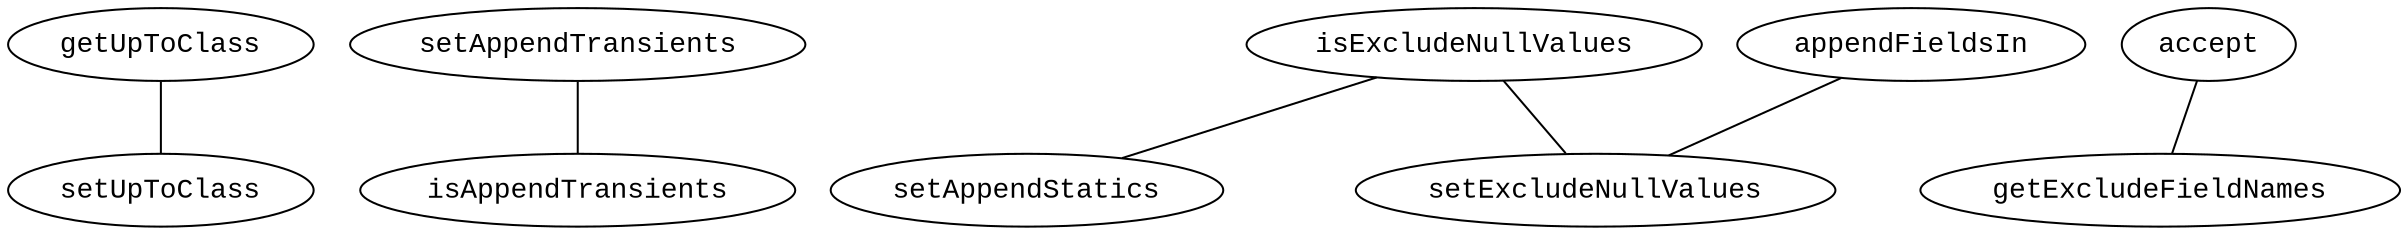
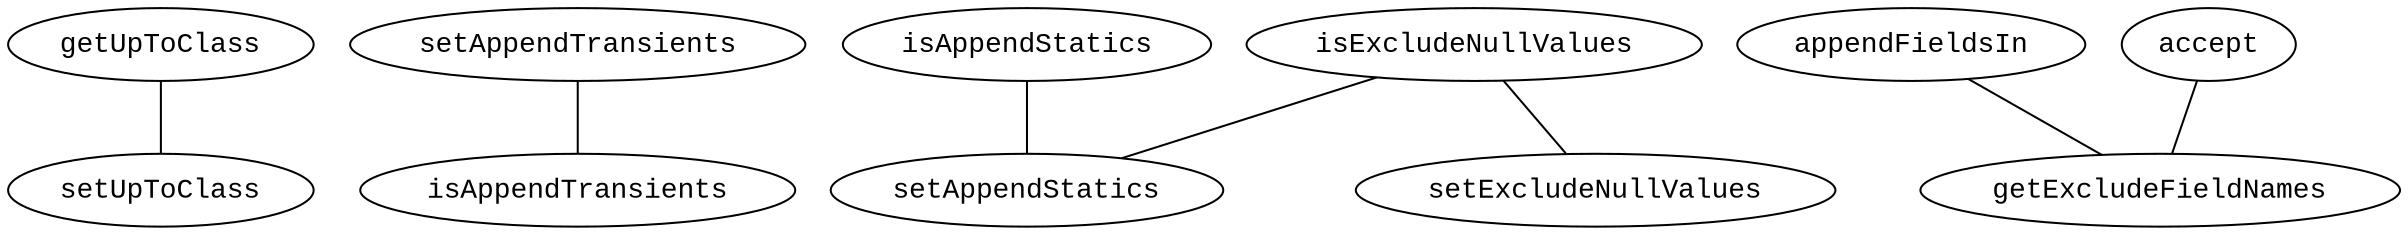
node "isAppendStatics": added
edge "appendFieldsIn" -- "setExcludeNullValues": now "appendFieldsIn" -- "getExcludeFieldNames"
